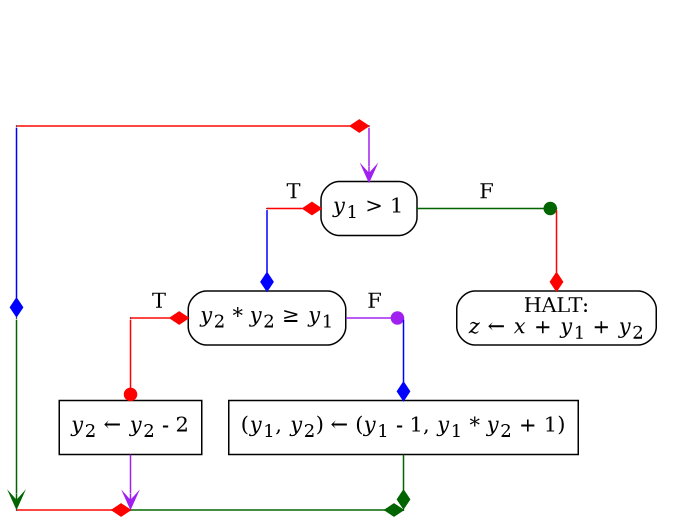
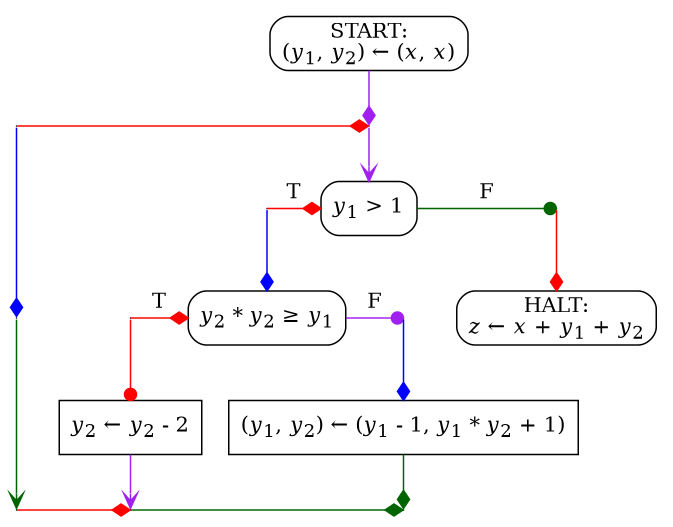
node "START:": added
